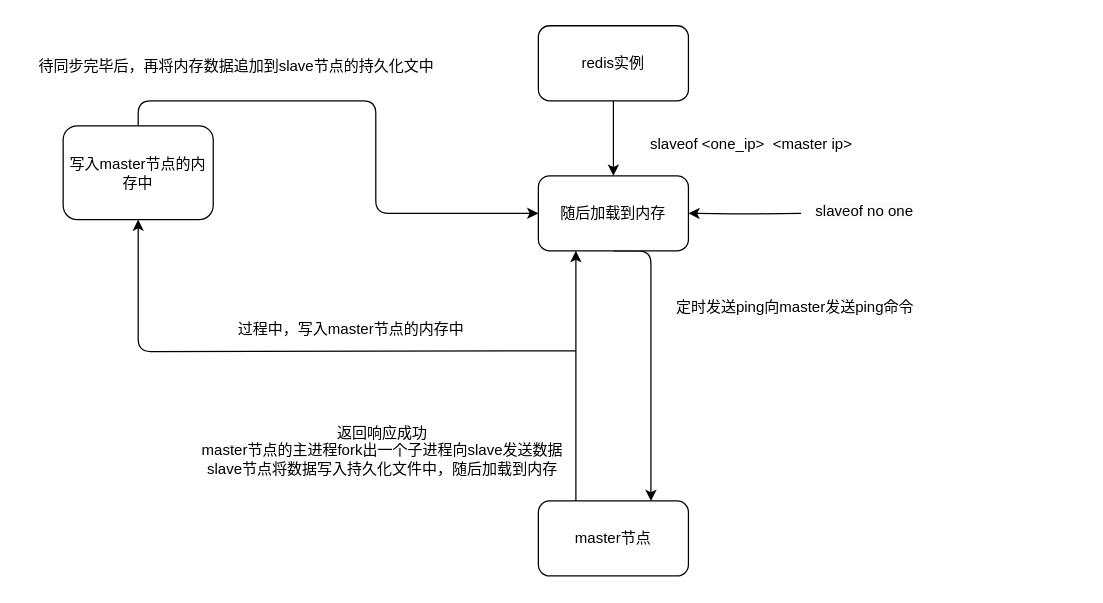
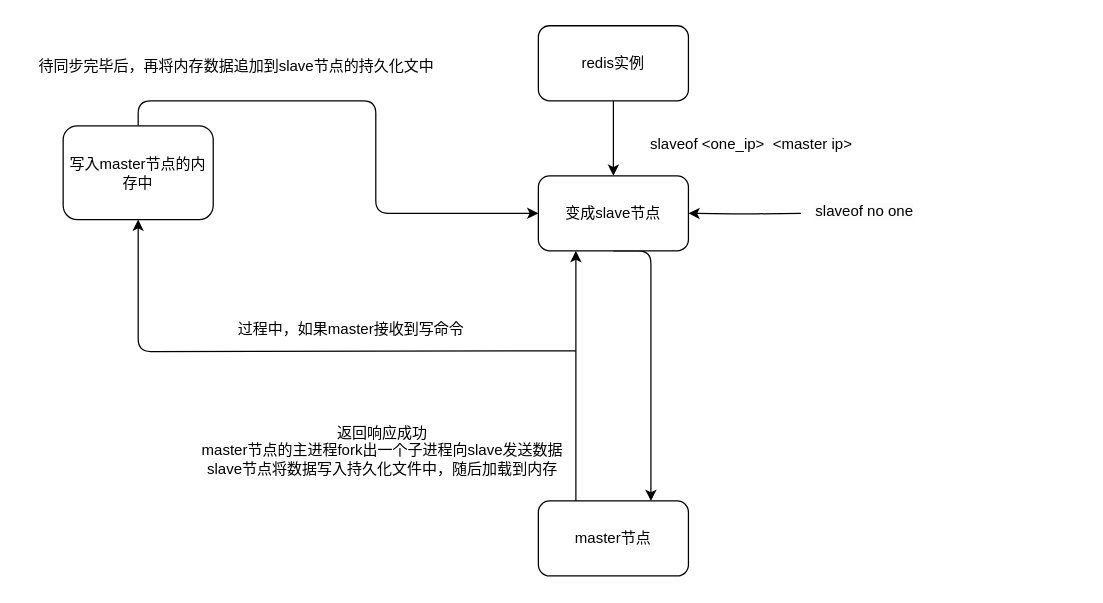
node "随后加载到内存": label "随后加载到内存" -> "变成slave节点"
node "定时发送ping向master发送ping命令": removed
node "过程中，写入master节点的内存中": label "过程中，写入master节点的内存中" -> "过程中，如果master接收到写命令"
